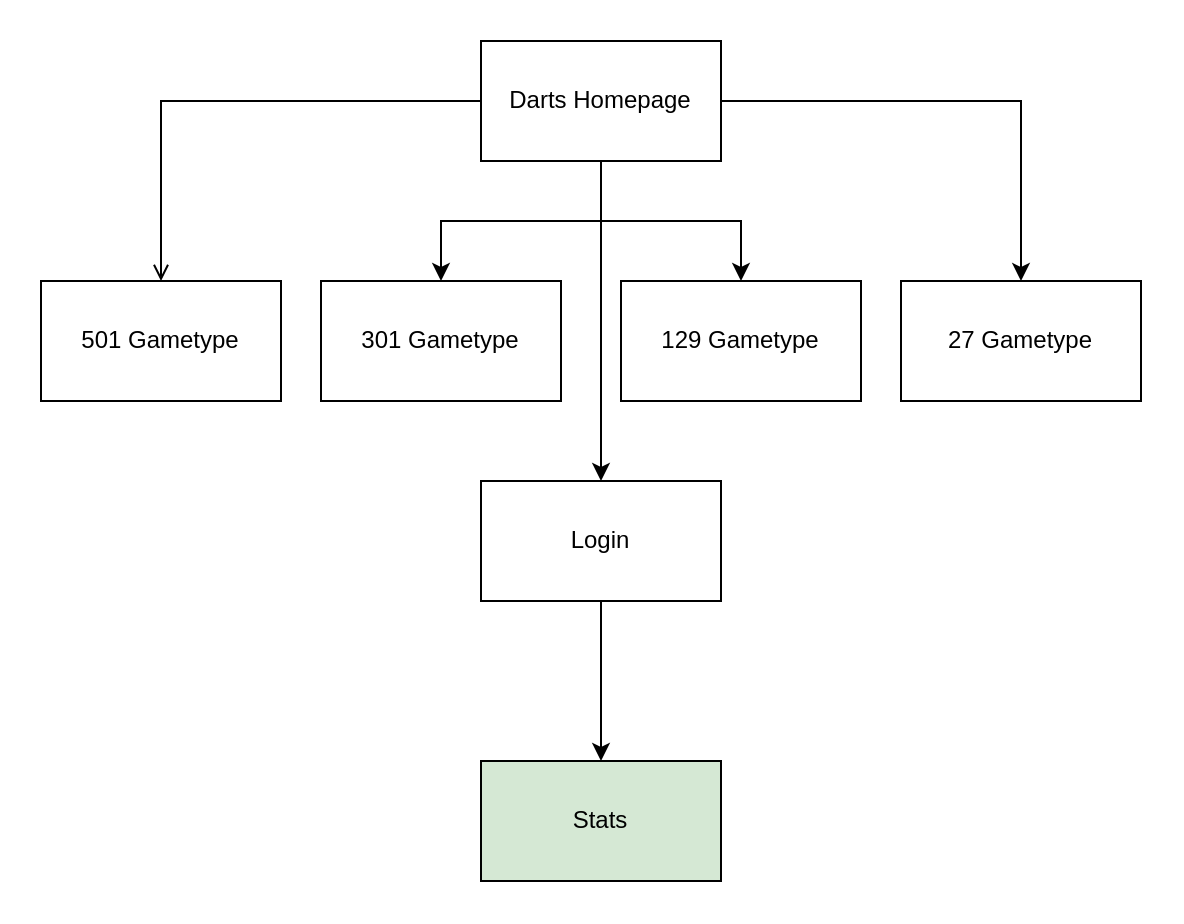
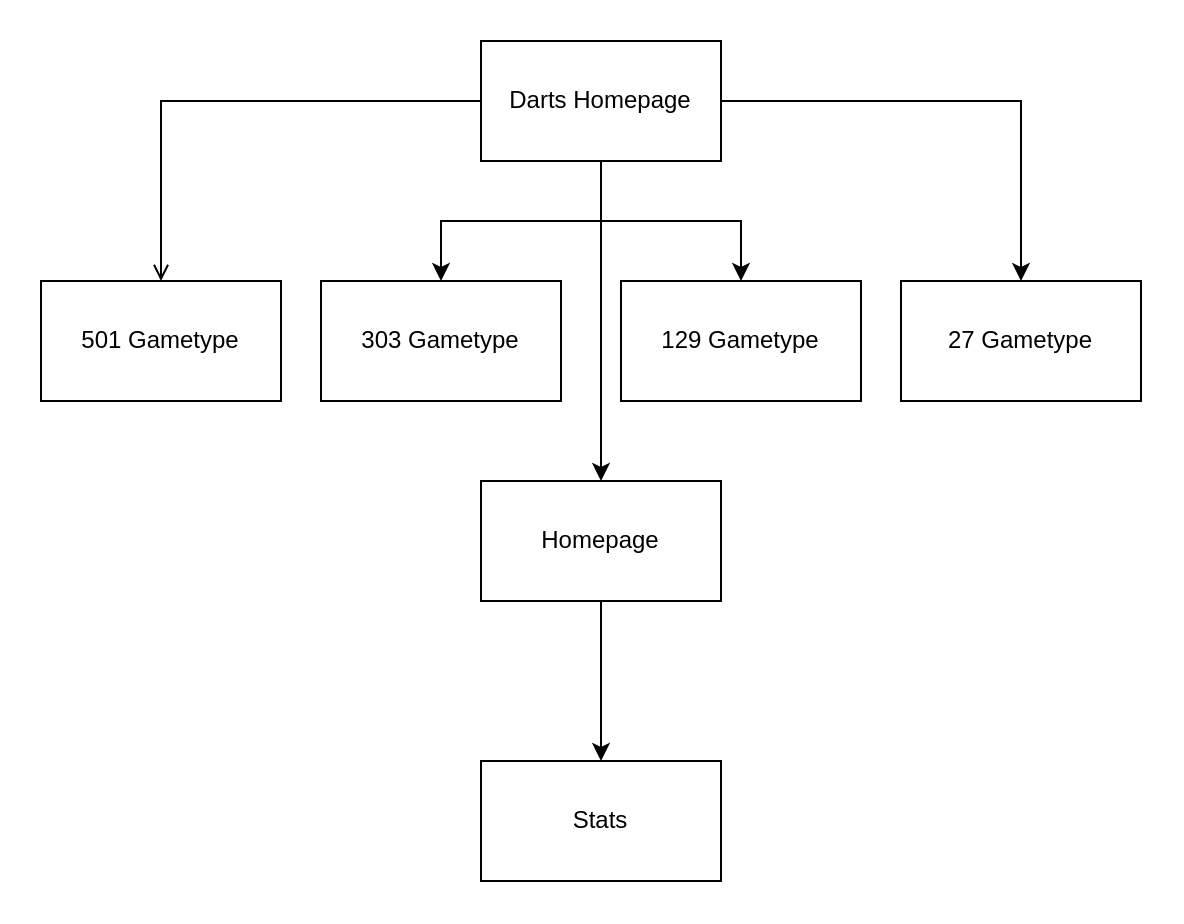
node "301 Gametype": label "301 Gametype" -> "303 Gametype"
node "Login": label "Login" -> "Homepage"
node "Stats": fillcolor #d5e8d4 -> #ffffff
